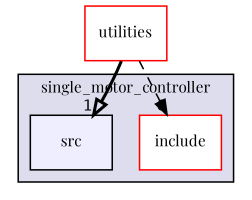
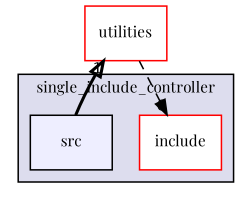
edge "utilities" -> "src": reversed
cluster "single_motor_controller": label "single_motor_controller" -> "single_include_controller"
